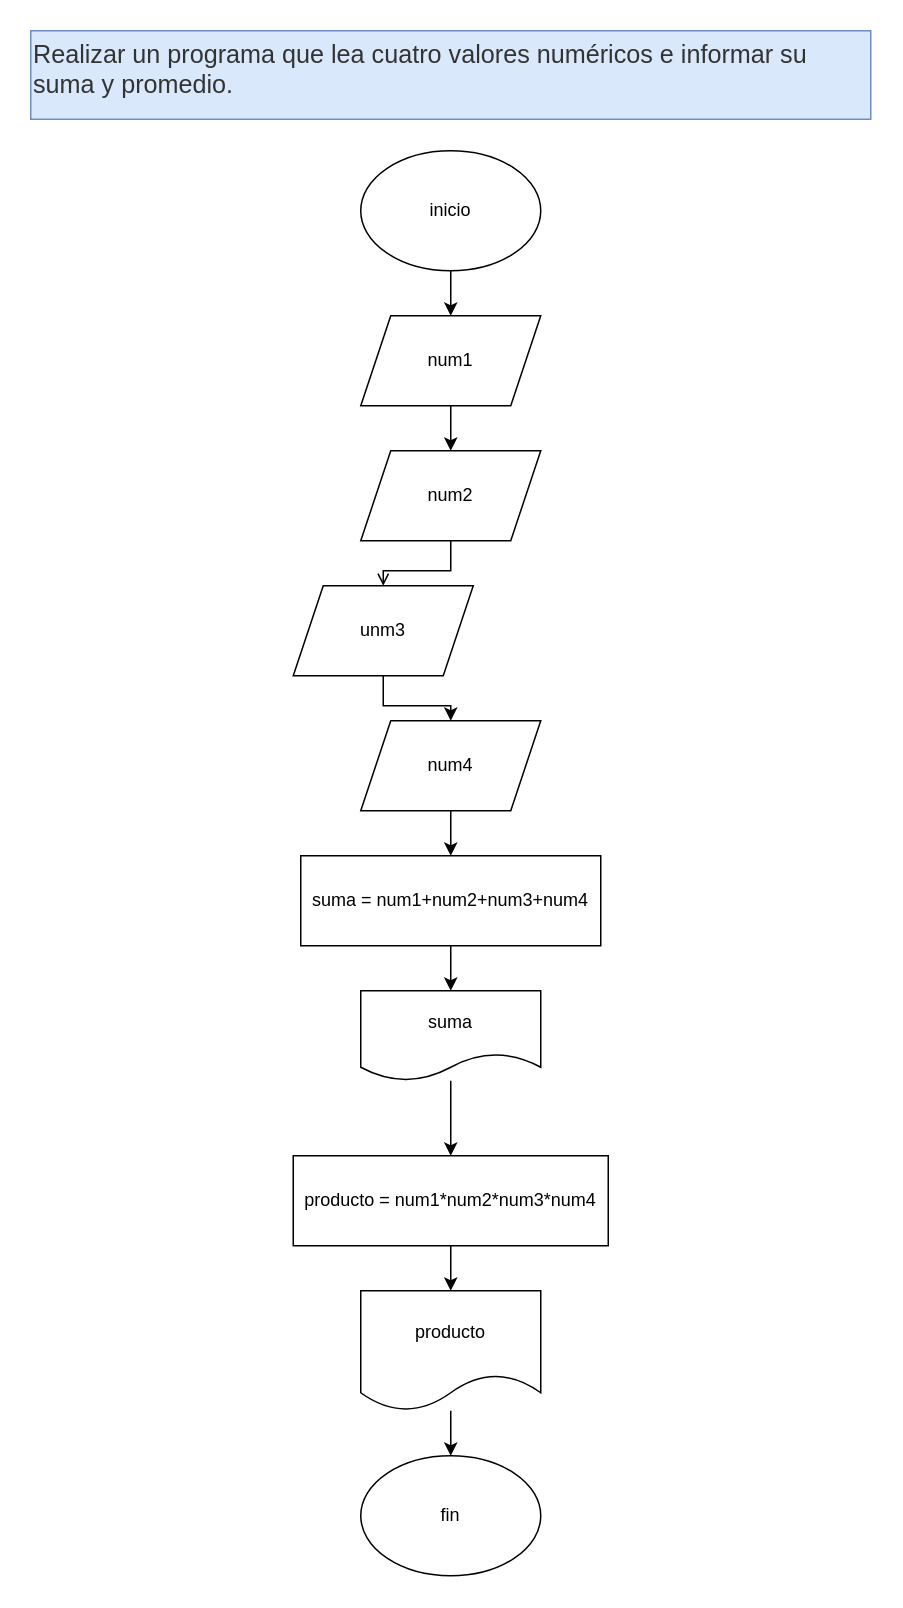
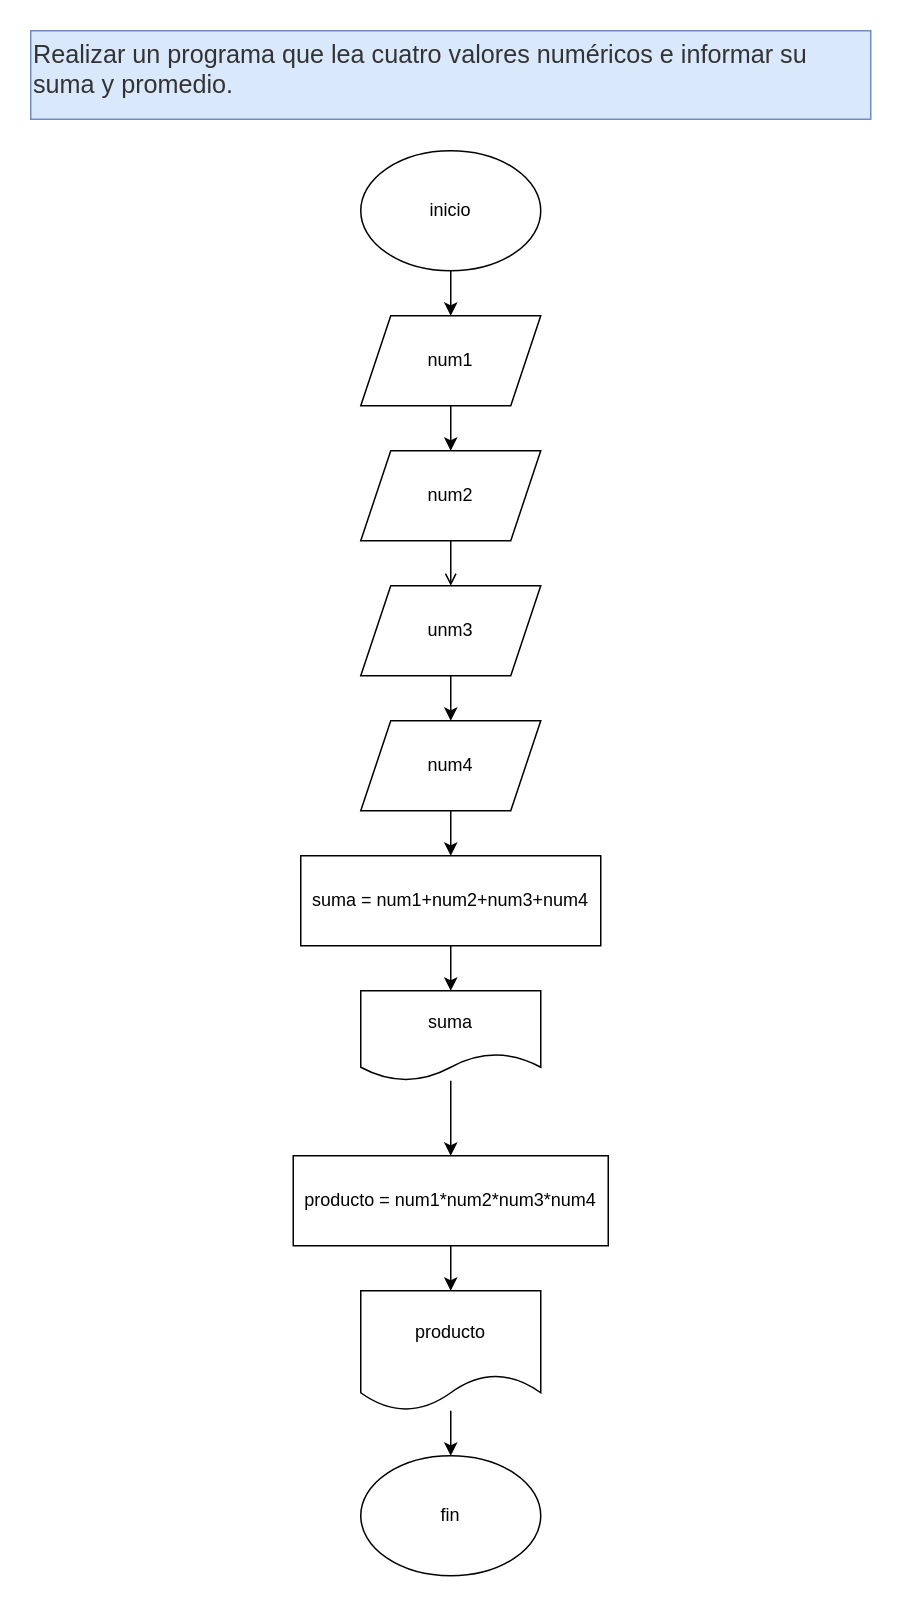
node "unm3": moved (383, 631) -> (451, 631)
